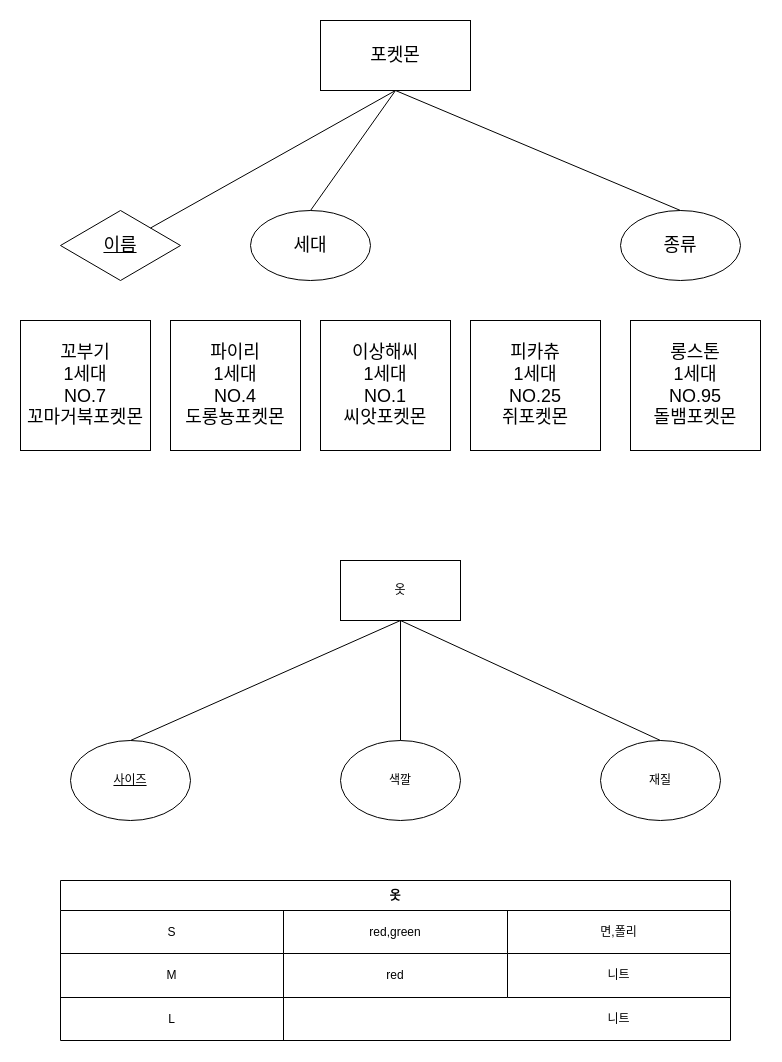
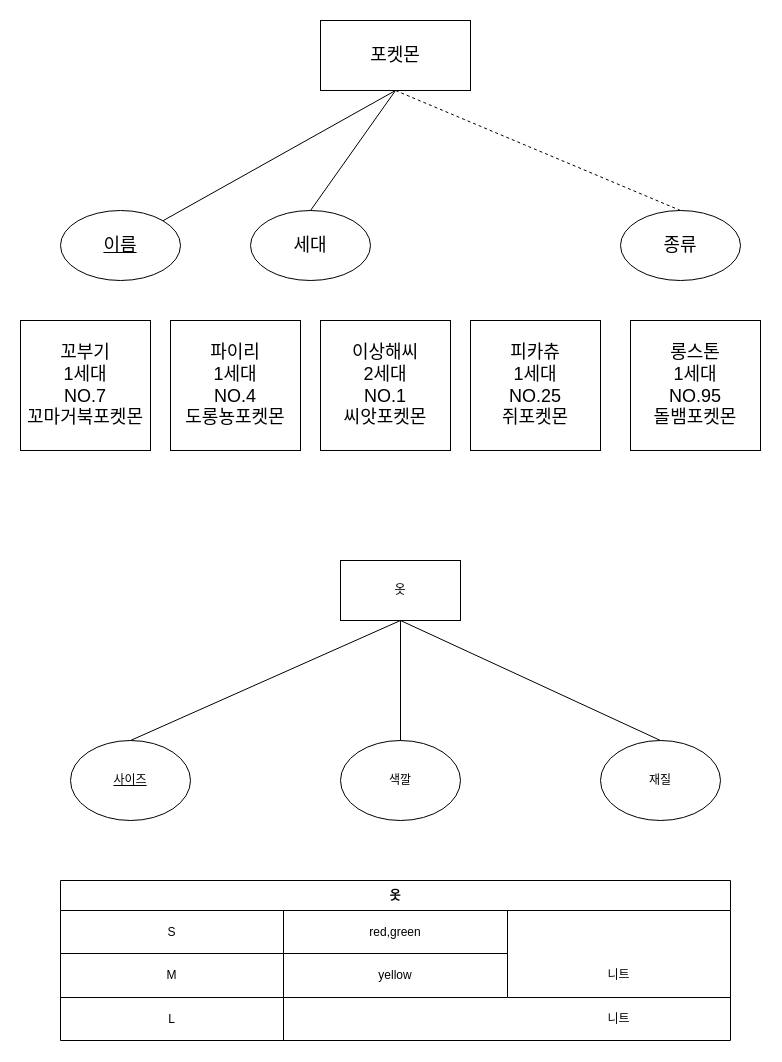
edge "포켓몬" -- "종류": style solid -> dashed
node "이름": shape diamond -> ellipse
node "이상해씨 1세대 NO.1 씨앗포켓몬": label "이상해씨 1세대 NO.1 씨앗포켓몬" -> "이상해씨 2세대 NO.1 씨앗포켓몬"
node "면,폴리": removed
node "red": label "red" -> "yellow"
